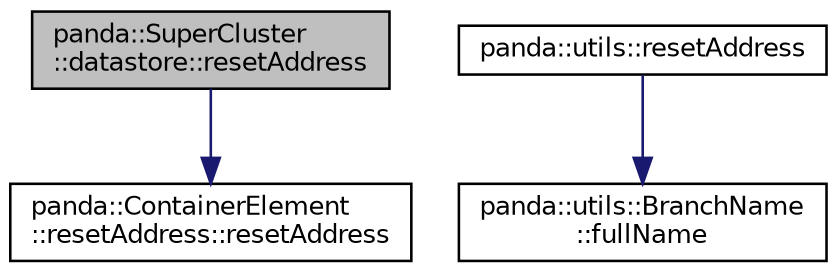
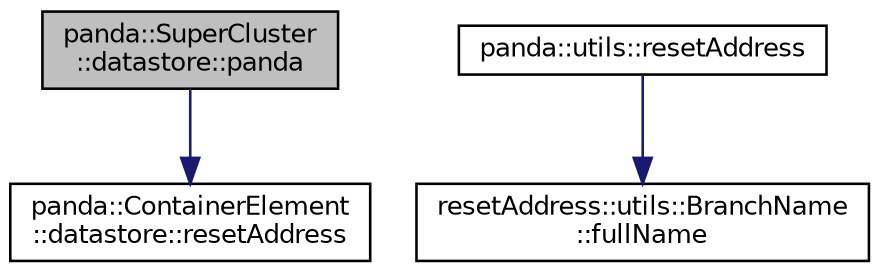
node "panda::SuperCluster ::datastore::resetAddress": label "panda::SuperCluster ::datastore::resetAddress" -> "panda::SuperCluster ::datastore::panda"
node "panda::ContainerElement ::resetAddress::resetAddress": label "panda::ContainerElement ::resetAddress::resetAddress" -> "panda::ContainerElement ::datastore::resetAddress"
node "panda::utils::BranchName ::fullName": label "panda::utils::BranchName ::fullName" -> "resetAddress::utils::BranchName ::fullName"
